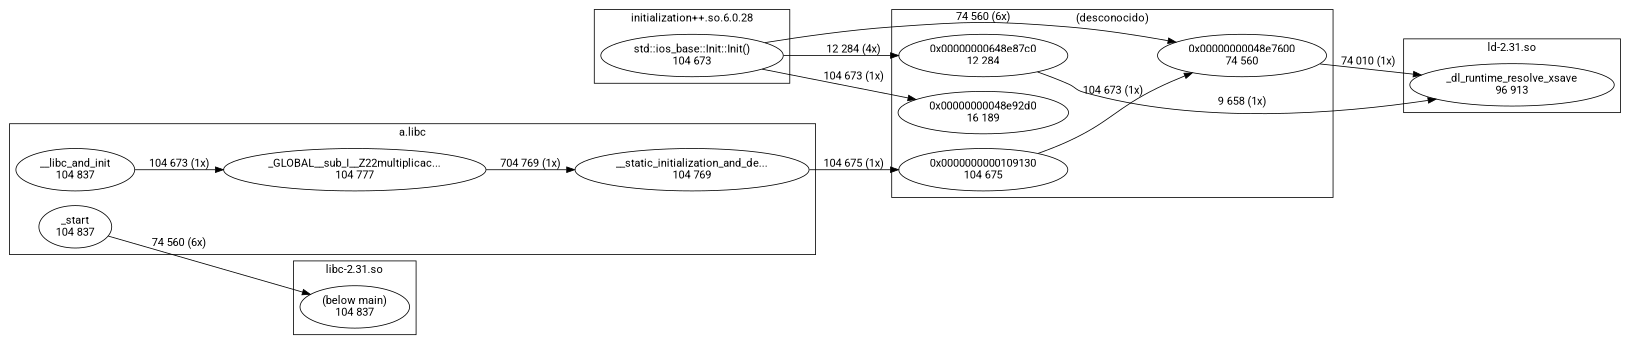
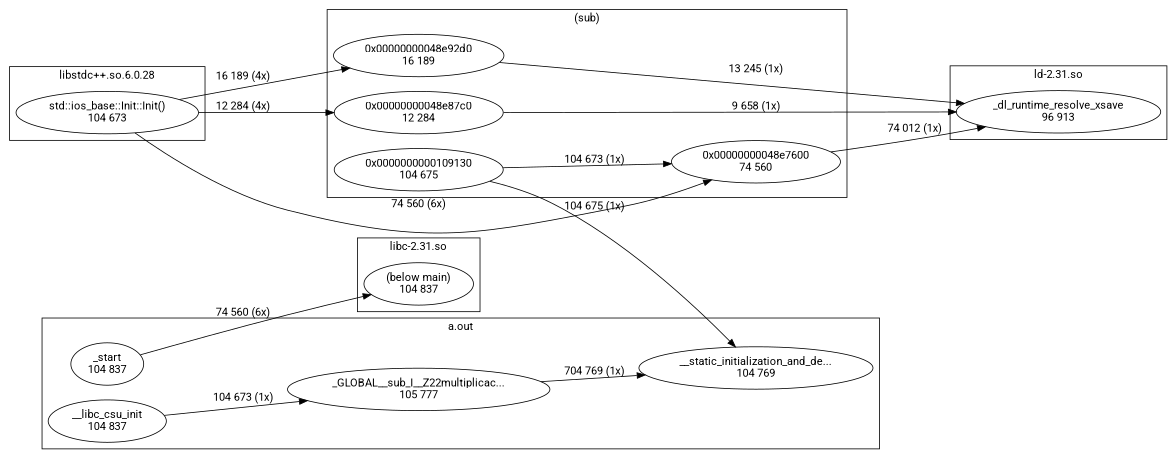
cluster "initialization++.so.6.0.28": label "initialization++.so.6.0.28" -> "libstdc++.so.6.0.28"
cluster "(desconocido)": label "(desconocido)" -> "(sub)"
node "0x00000000648e87c0 12 284": label "0x00000000648e87c0 12 284" -> "0x00000000048e87c0 12 284"
edge "0x00000000048e7600 74 560" -> "_dl_runtime_resolve_xsave 96 913": label "74 010 (1x)" -> "74 012 (1x)"
edge "std::ios_base::Init::Init() 104 673" -> "0x00000000048e92d0 16 189": label "104 673 (1x)" -> "16 189 (4x)"
edge "0x00000000048e92d0 16 189" -> "_dl_runtime_resolve_xsave 96 913": added, label "13 245 (1x)"
cluster "a.libc": label "a.libc" -> "a.out"
node "__libc_and_init 104 837": label "__libc_and_init 104 837" -> "__libc_csu_init 104 837"
node "_GLOBAL__sub_I__Z22multiplicac... 104 777": label "_GLOBAL__sub_I__Z22multiplicac... 104 777" -> "_GLOBAL__sub_I__Z22multiplicac... 105 777"
edge "__static_initialization_and_de... 104 769" -> "0x0000000000109130 104 675": reversed
